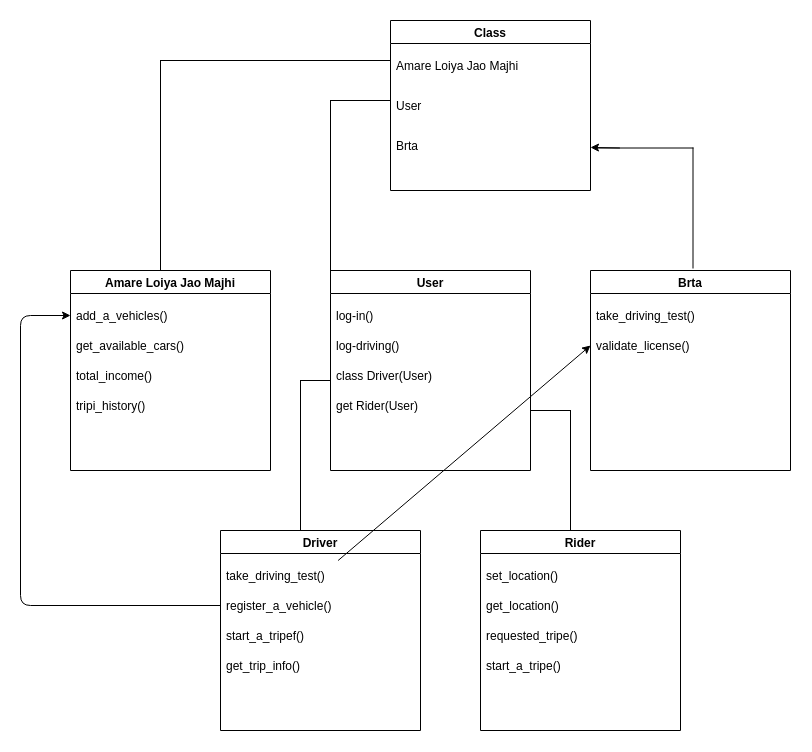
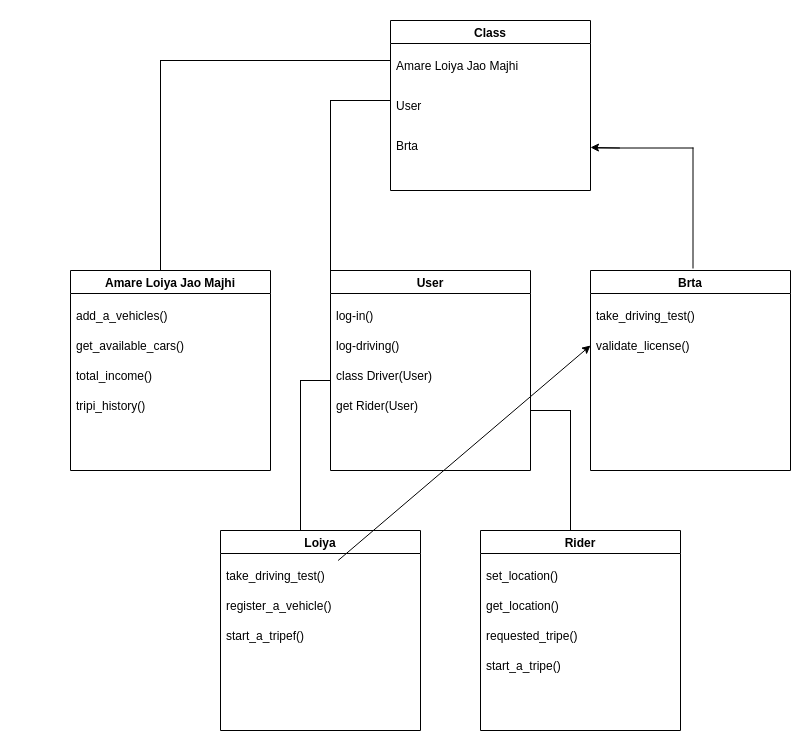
edge "register_a_vehicle()" -> "add_a_vehicles()": removed
node "Driver": label "Driver" -> "Loiya"
node "get_trip_info()": removed
